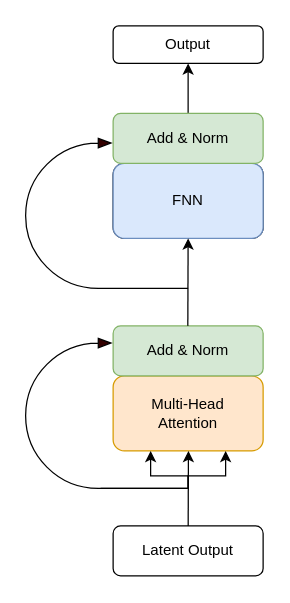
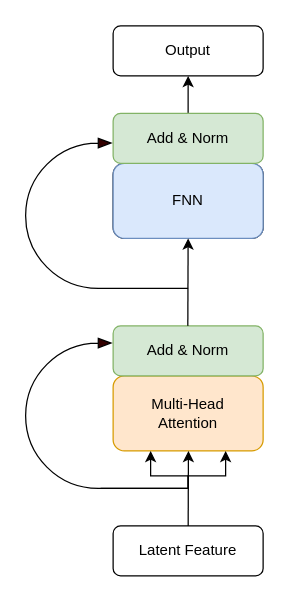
node "Output": size 150x38 -> 150x50
node "Latent Output": label "Latent Output" -> "Latent Feature"
